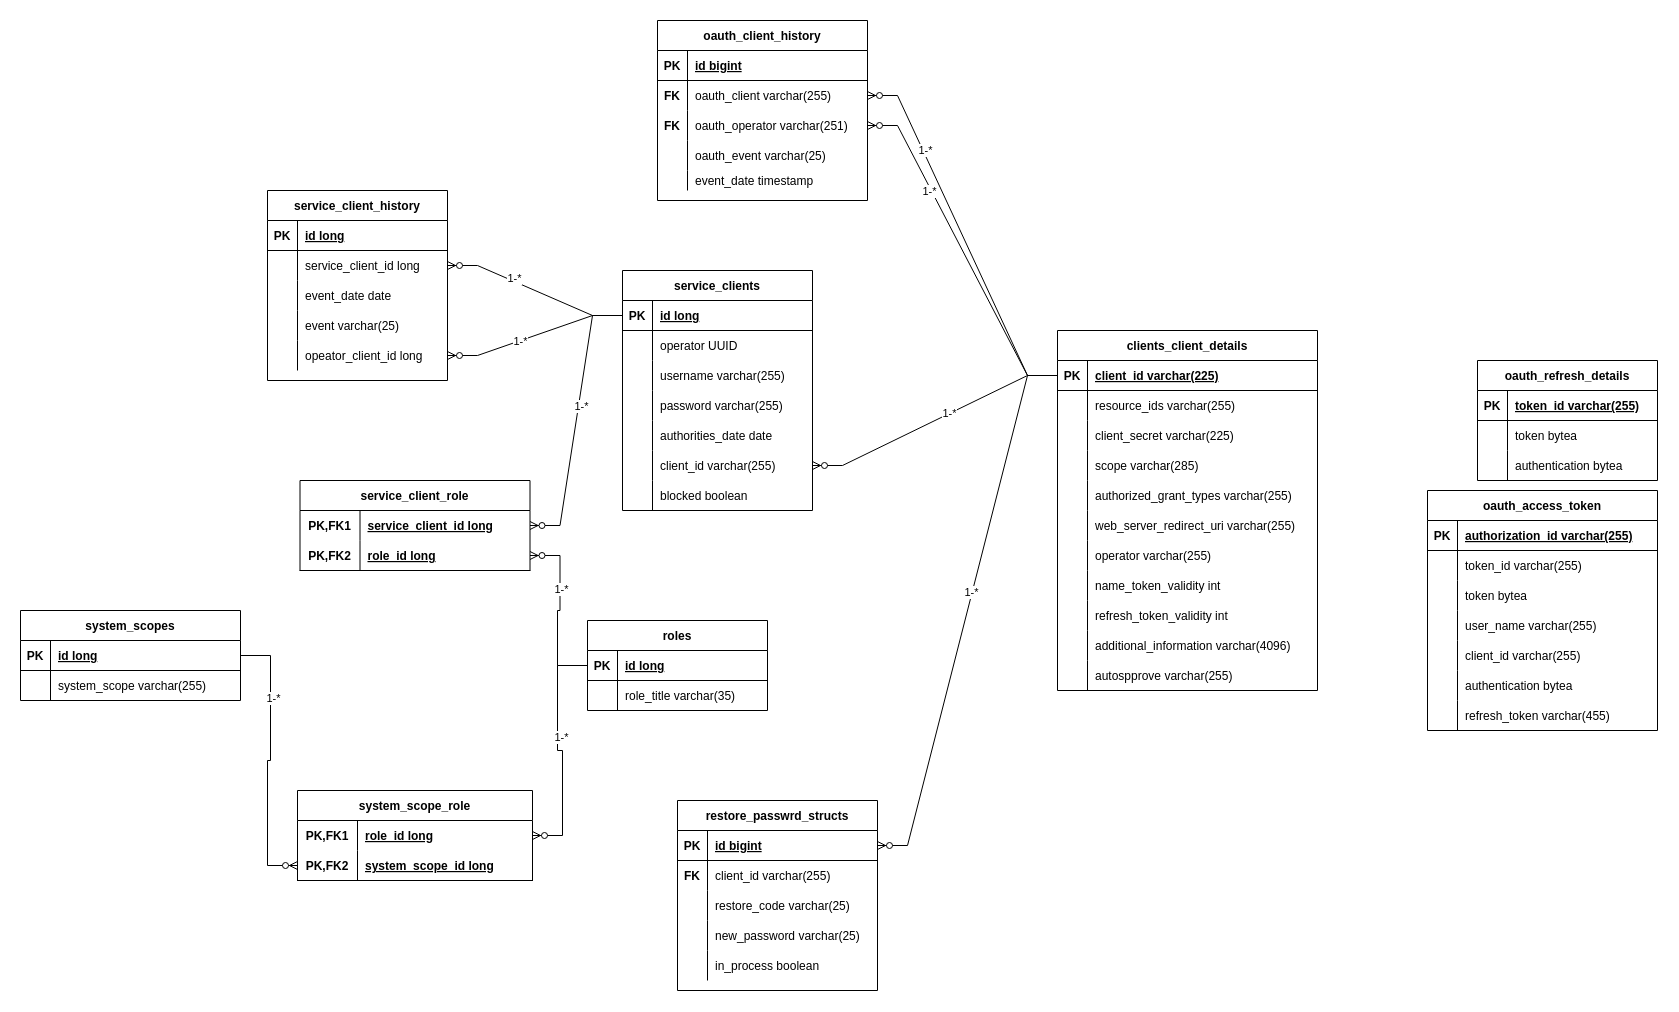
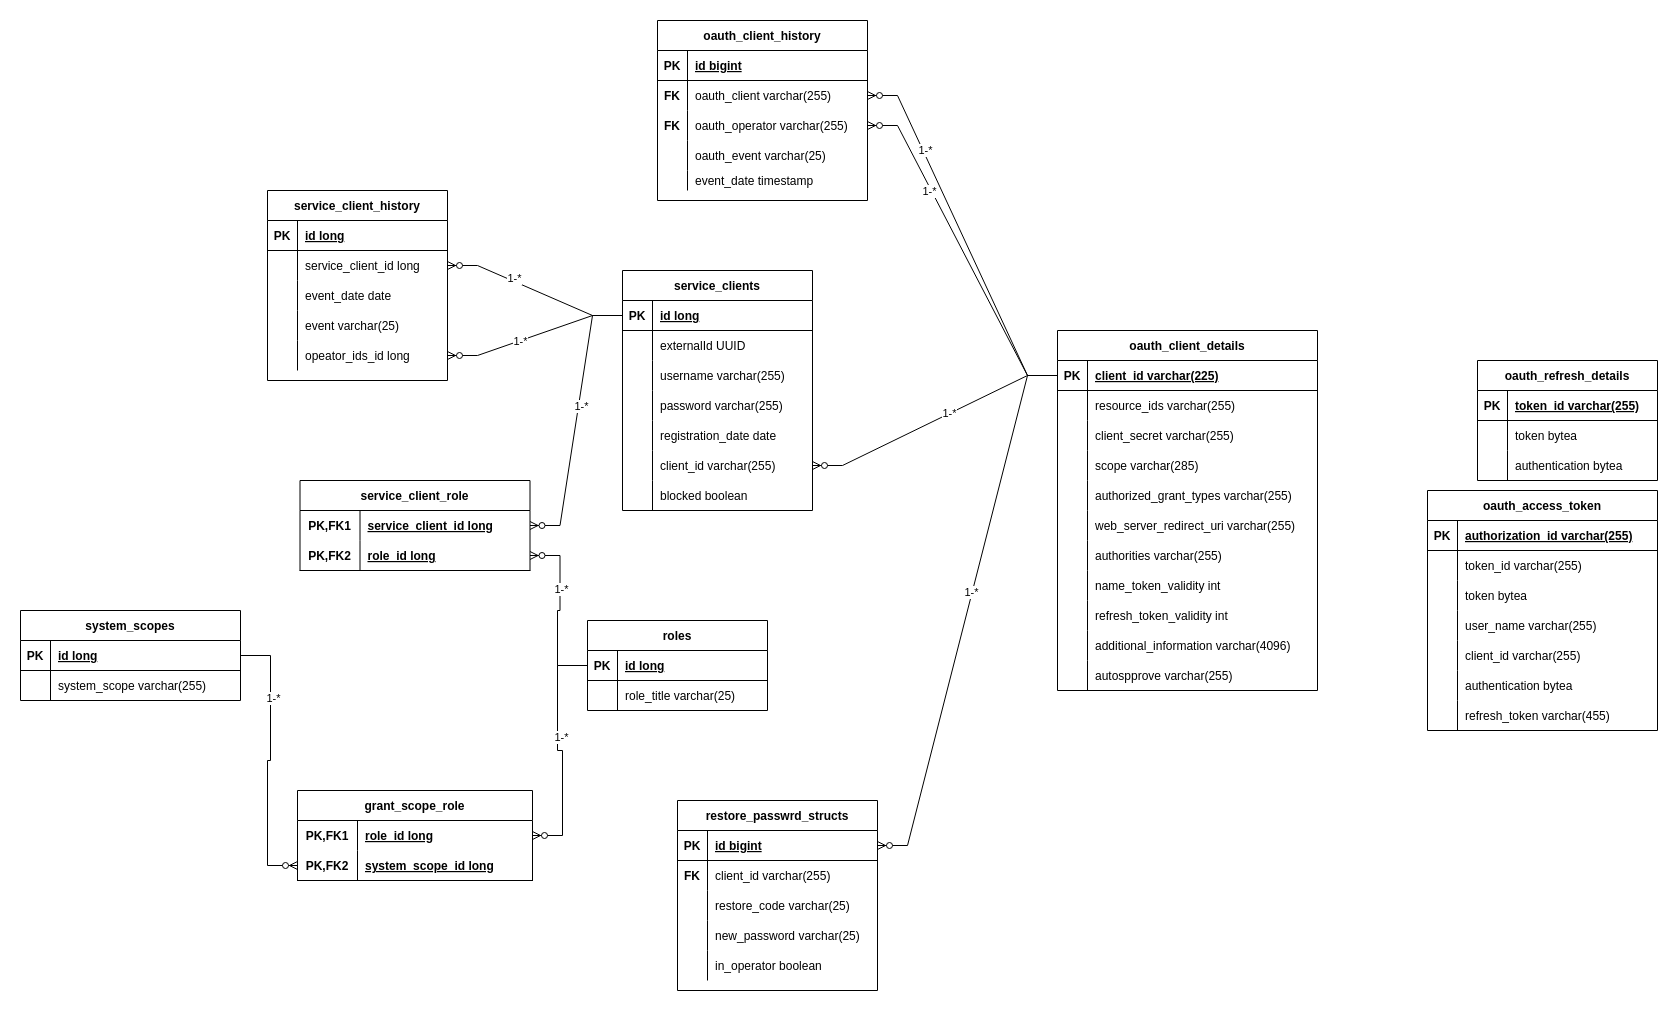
node "oauth_operator varchar(251)": label "oauth_operator varchar(251)" -> "oauth_operator varchar(255)"
node "operator UUID": label "operator UUID" -> "externalId UUID"
node "clients_client_details": label "clients_client_details" -> "oauth_client_details"
node "opeator_client_id long": label "opeator_client_id long" -> "opeator_ids_id long"
node "authorities_date date": label "authorities_date date" -> "registration_date date"
node "client_secret varchar(225)": label "client_secret varchar(225)" -> "client_secret varchar(255)"
node "operator varchar(255)": label "operator varchar(255)" -> "authorities varchar(255)"
node "role_title varchar(35)": label "role_title varchar(35)" -> "role_title varchar(25)"
node "system_scope_role": label "system_scope_role" -> "grant_scope_role"
node "in_process boolean": label "in_process boolean" -> "in_operator boolean"
